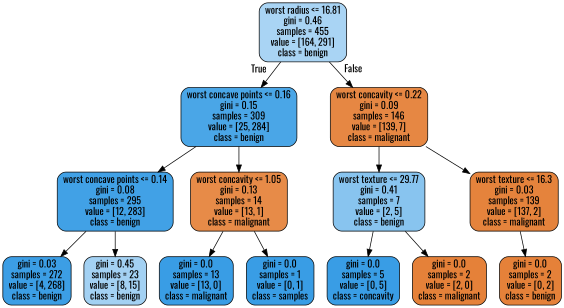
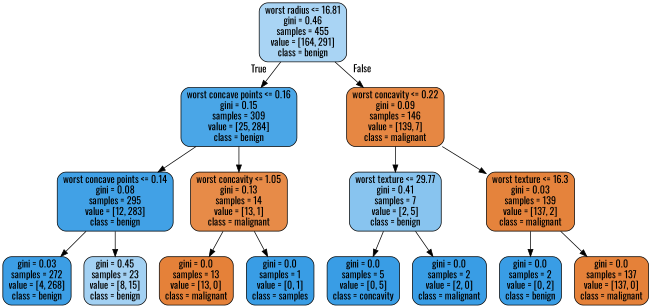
node "gini = 0.0 samples = 13 value = [13, 0] class = malignant": fillcolor #399de5 -> #e58139
node "gini = 0.0 samples = 2 value = [2, 0] class = malignant": fillcolor #e58139 -> #399de5
node "gini = 0.0 samples = 2 value = [0, 2] class = benign": fillcolor #e58139 -> #399de5
node "gini = 0.0 samples = 137 value = [137, 0] class = malignant": added
